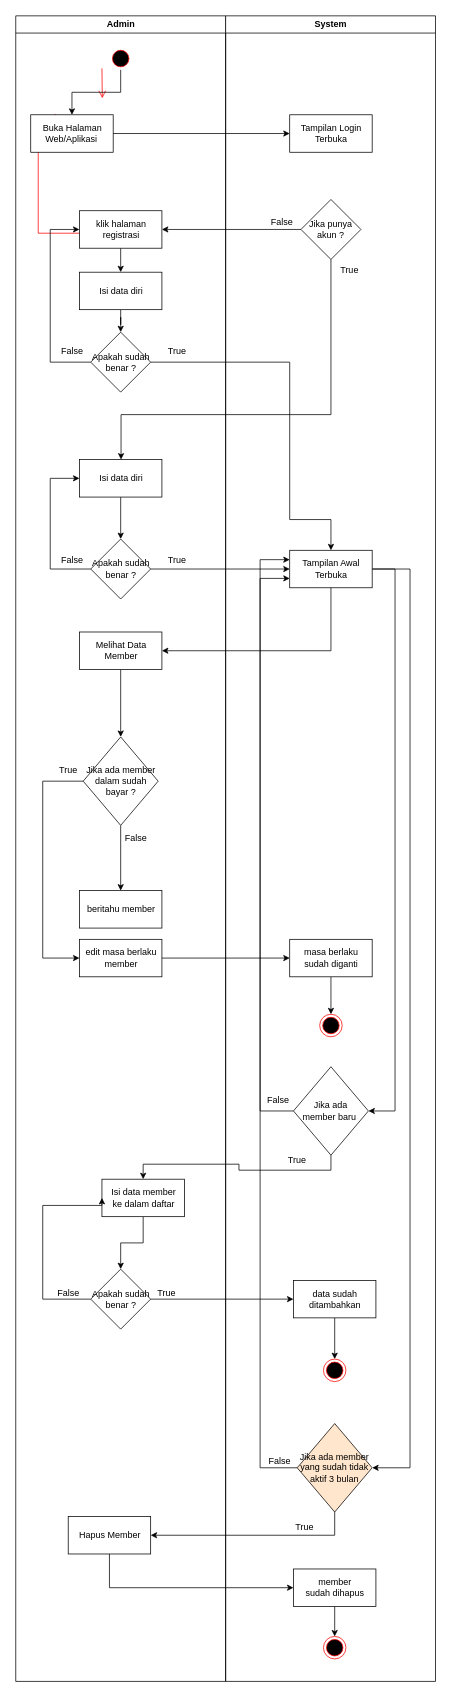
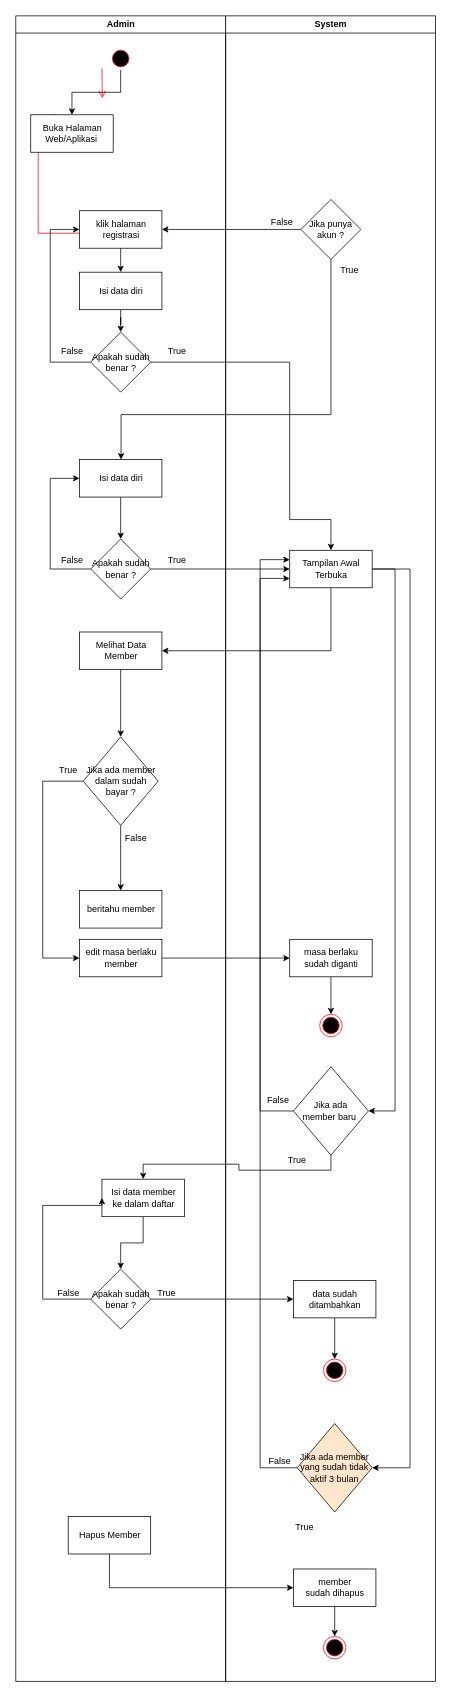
edge "Buka Halaman Web/Aplikasi" -> "Tampilan Login Terbuka": removed
node "Tampilan Login Terbuka": removed
edge "Jika ada member yang sudah tidak aktif 3 bulan" -> "Hapus Member": removed
